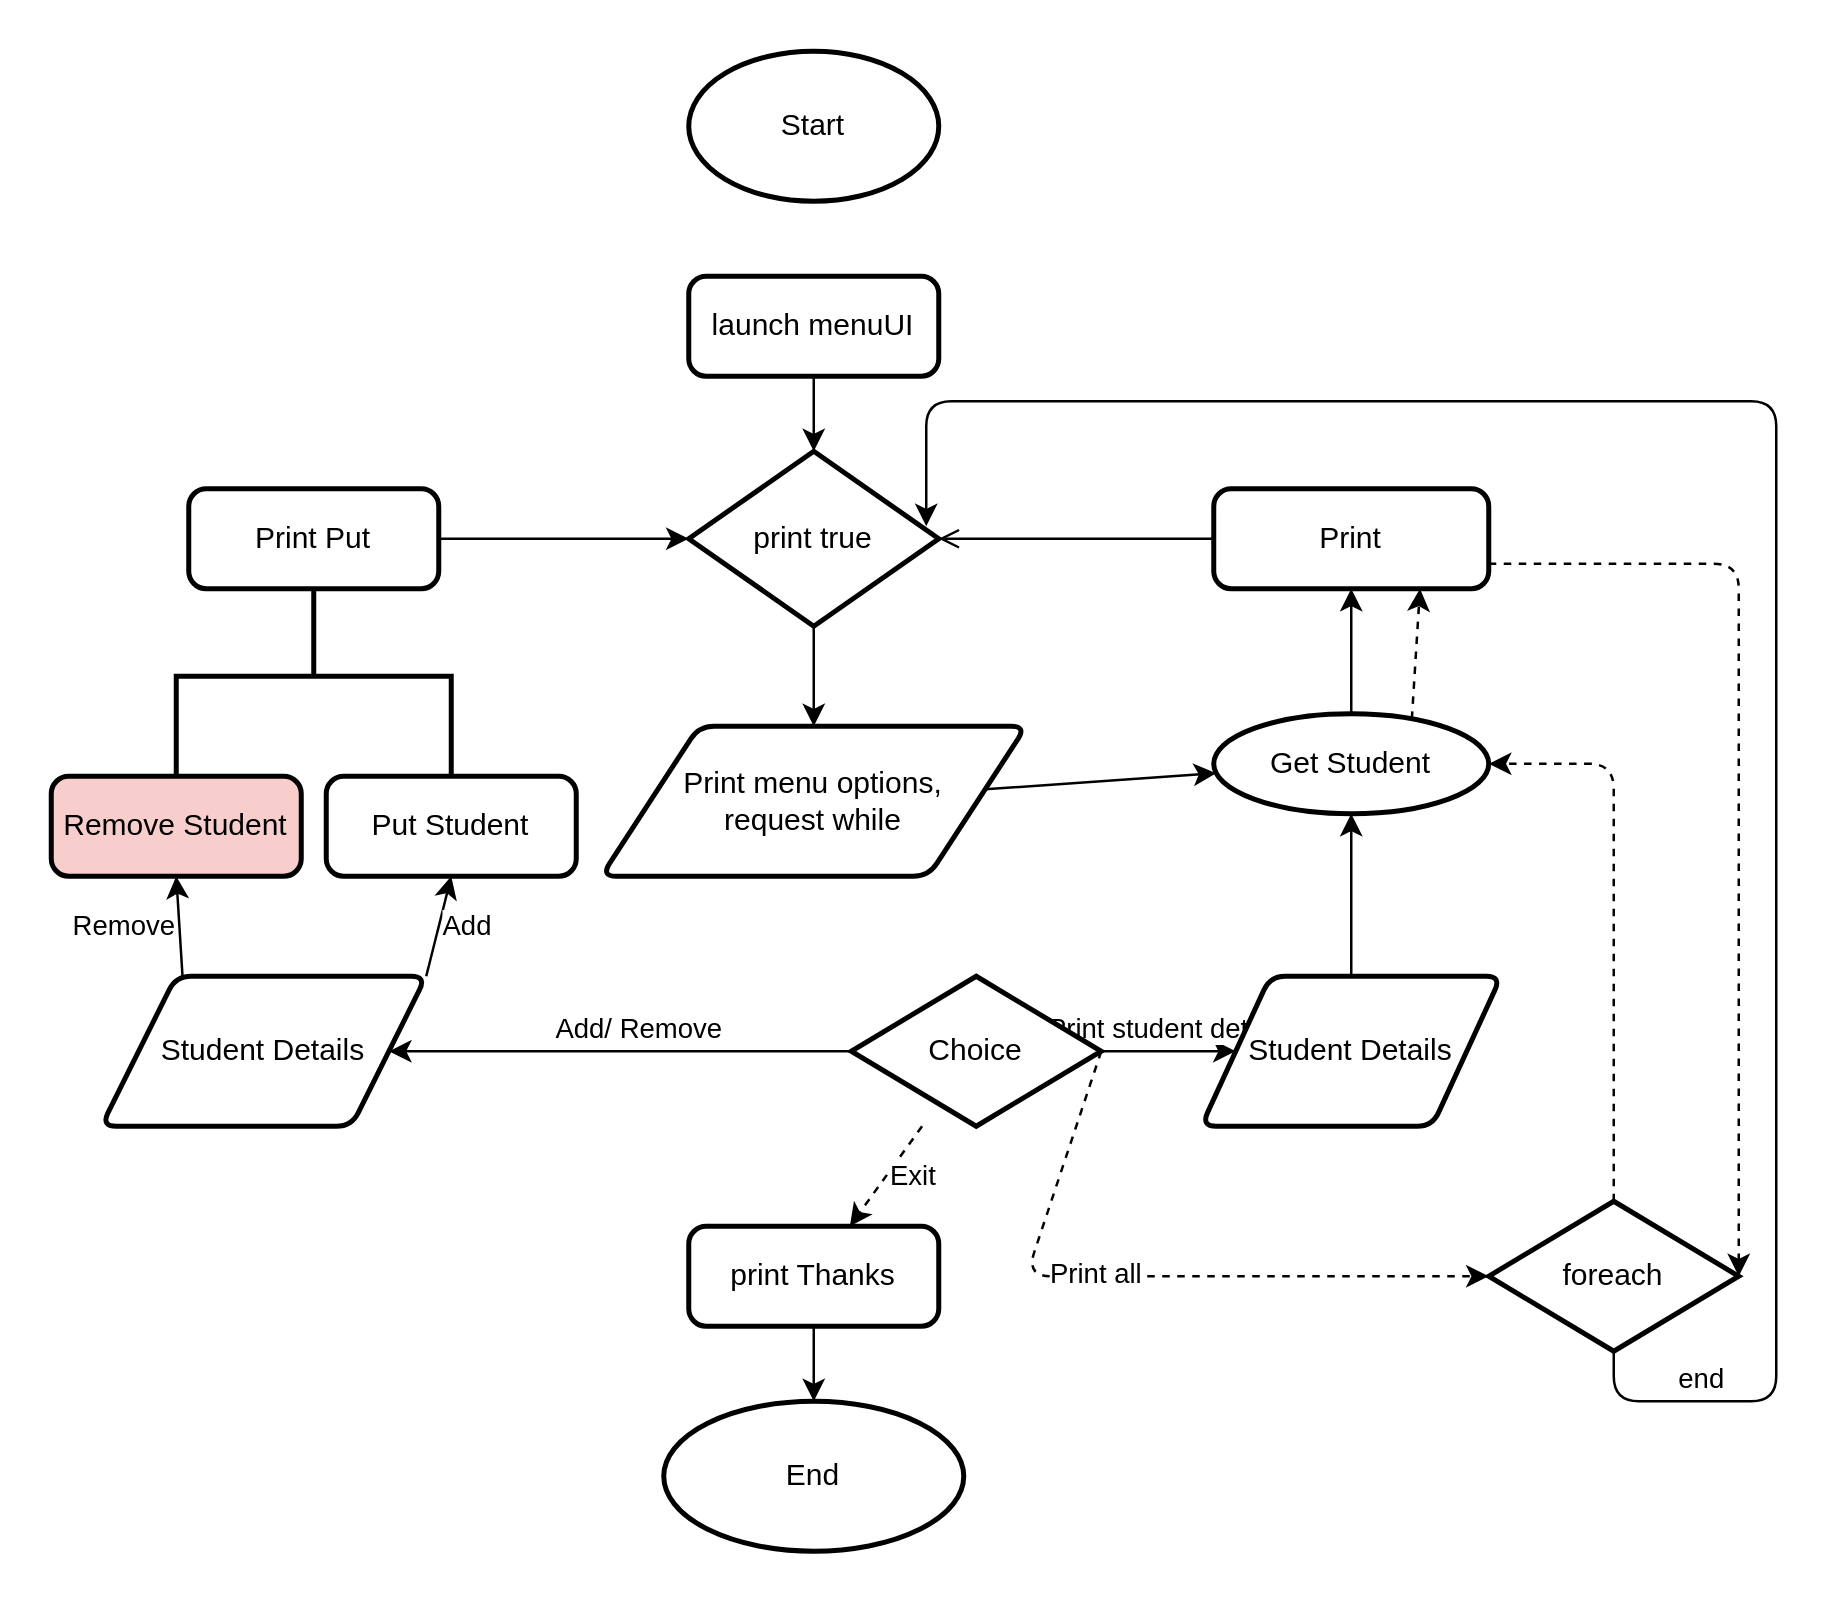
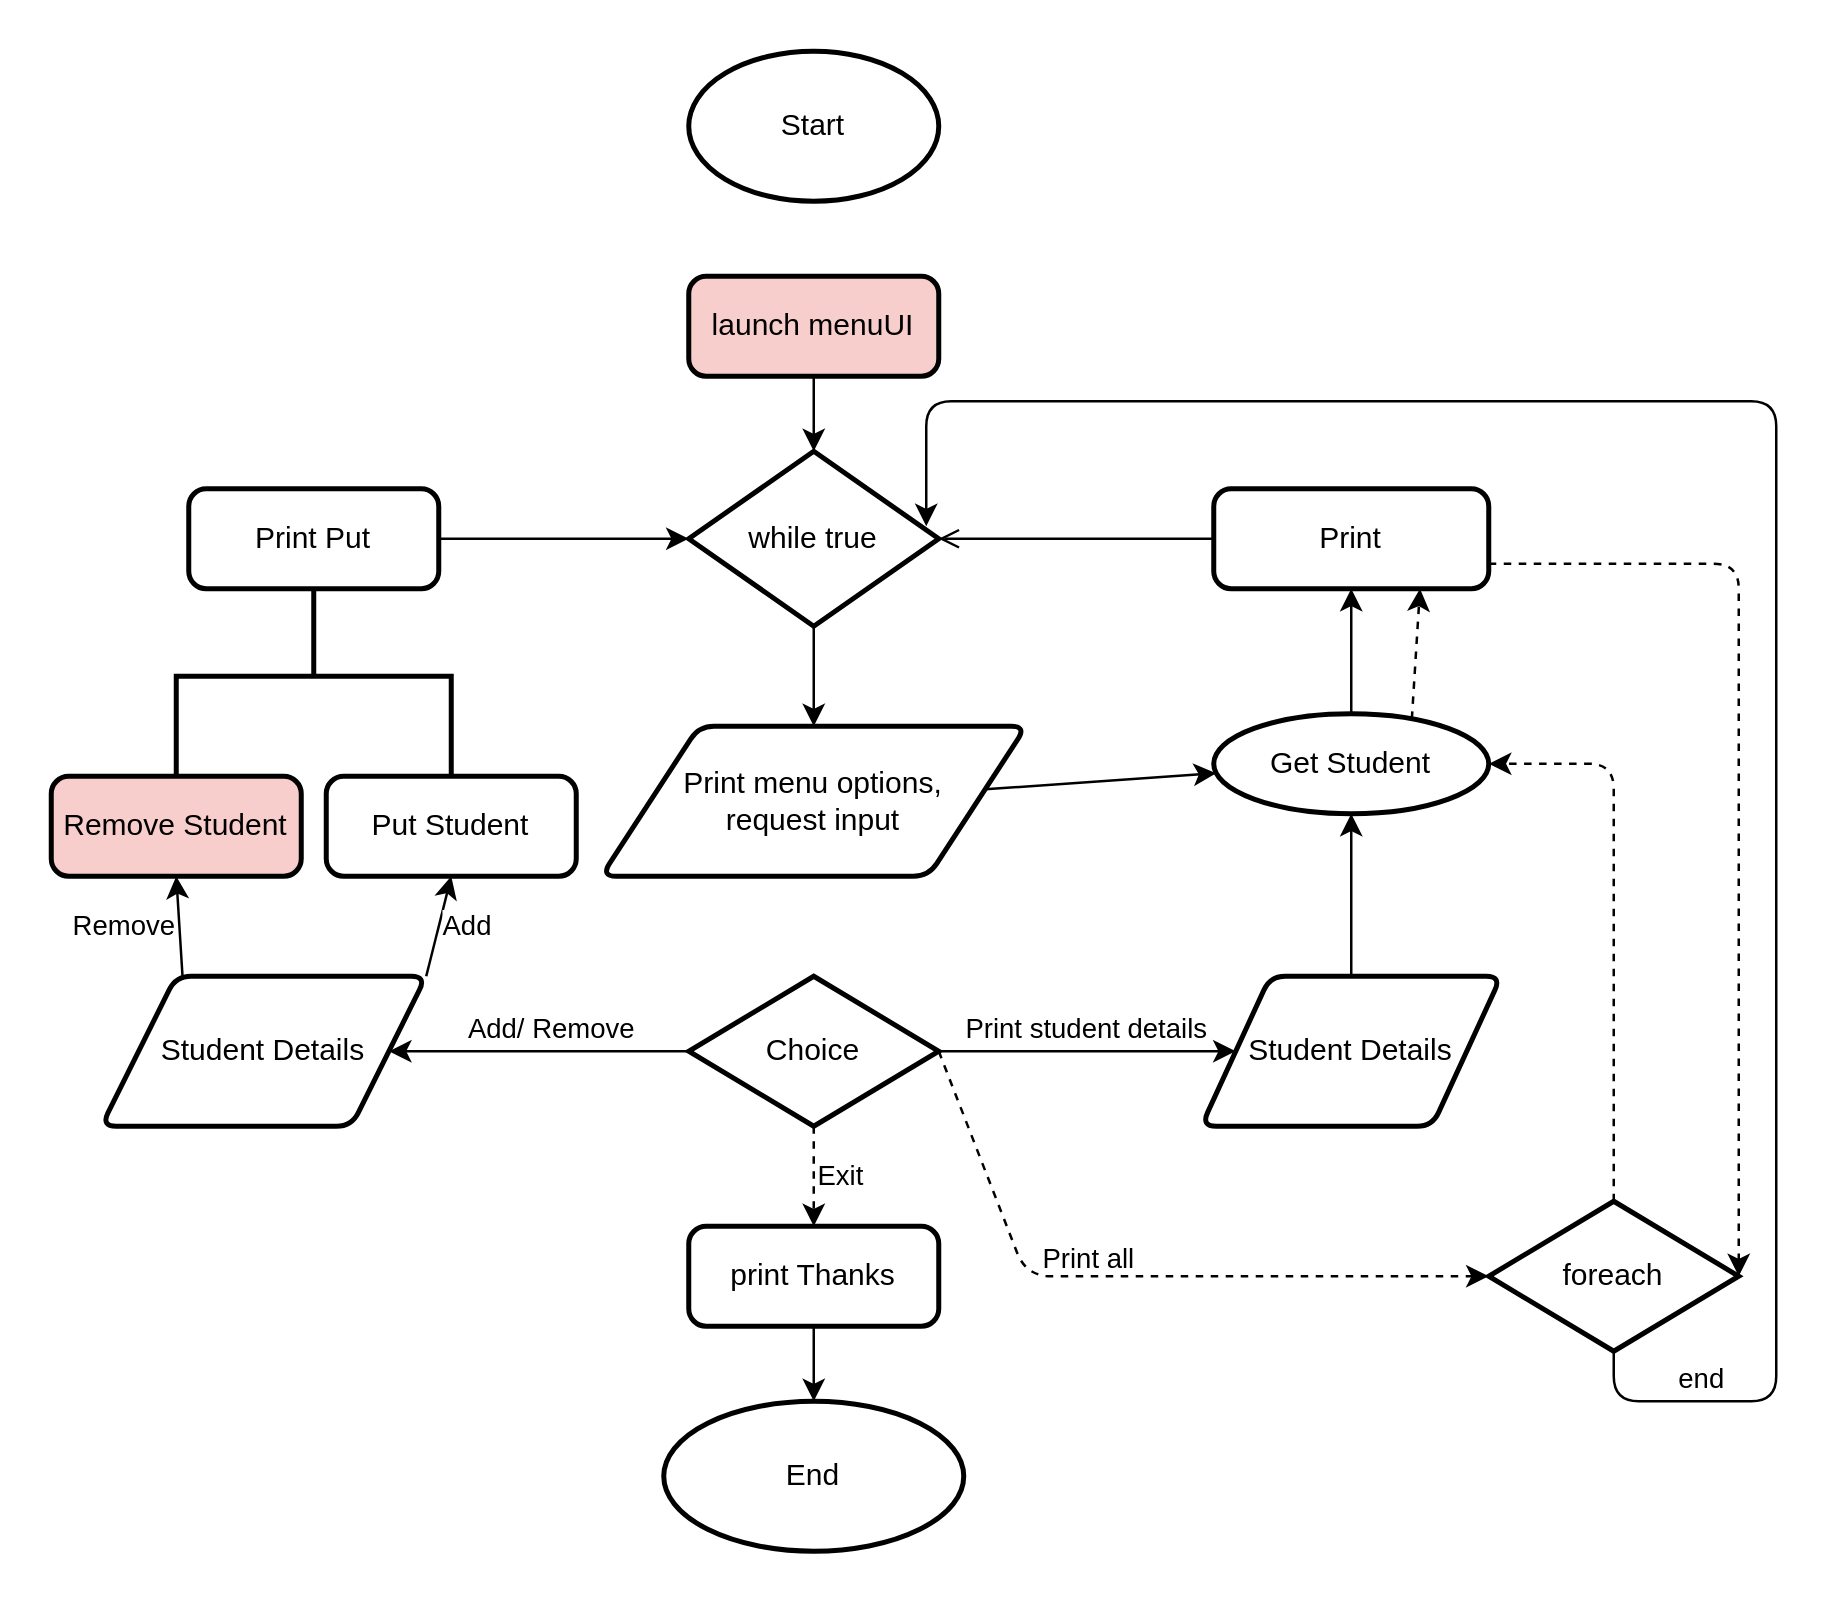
node "launch menuUI": fillcolor #ffffff -> #f8cecc
node "print true": label "print true" -> "while true"
node "Print menu options, request while": label "Print menu options, request while" -> "Print menu options, request input"
node "Choice": moved (976, 1051) -> (814, 1051)
